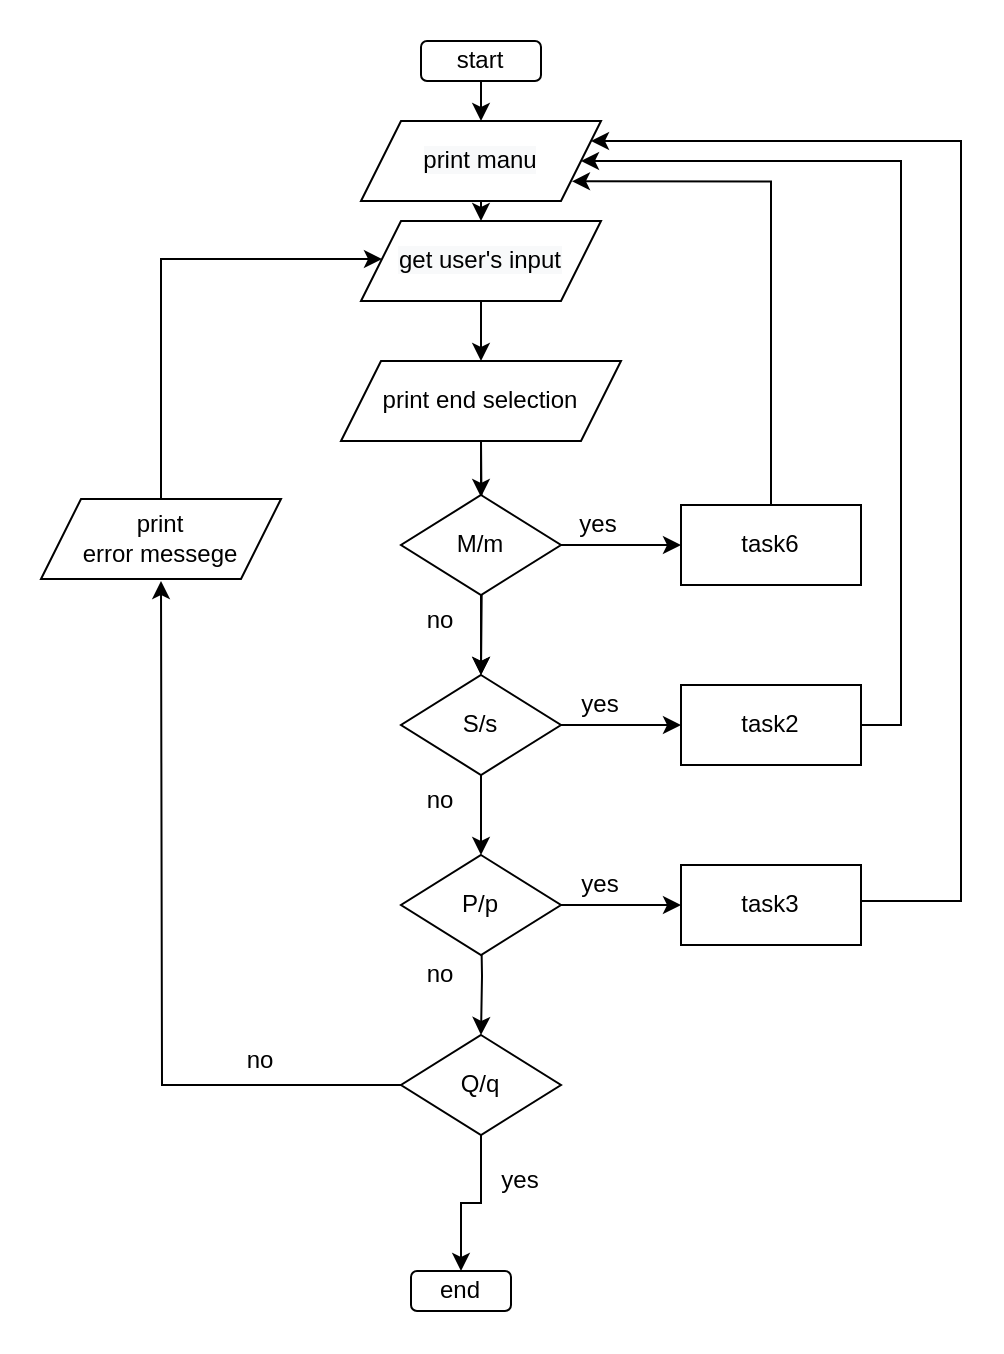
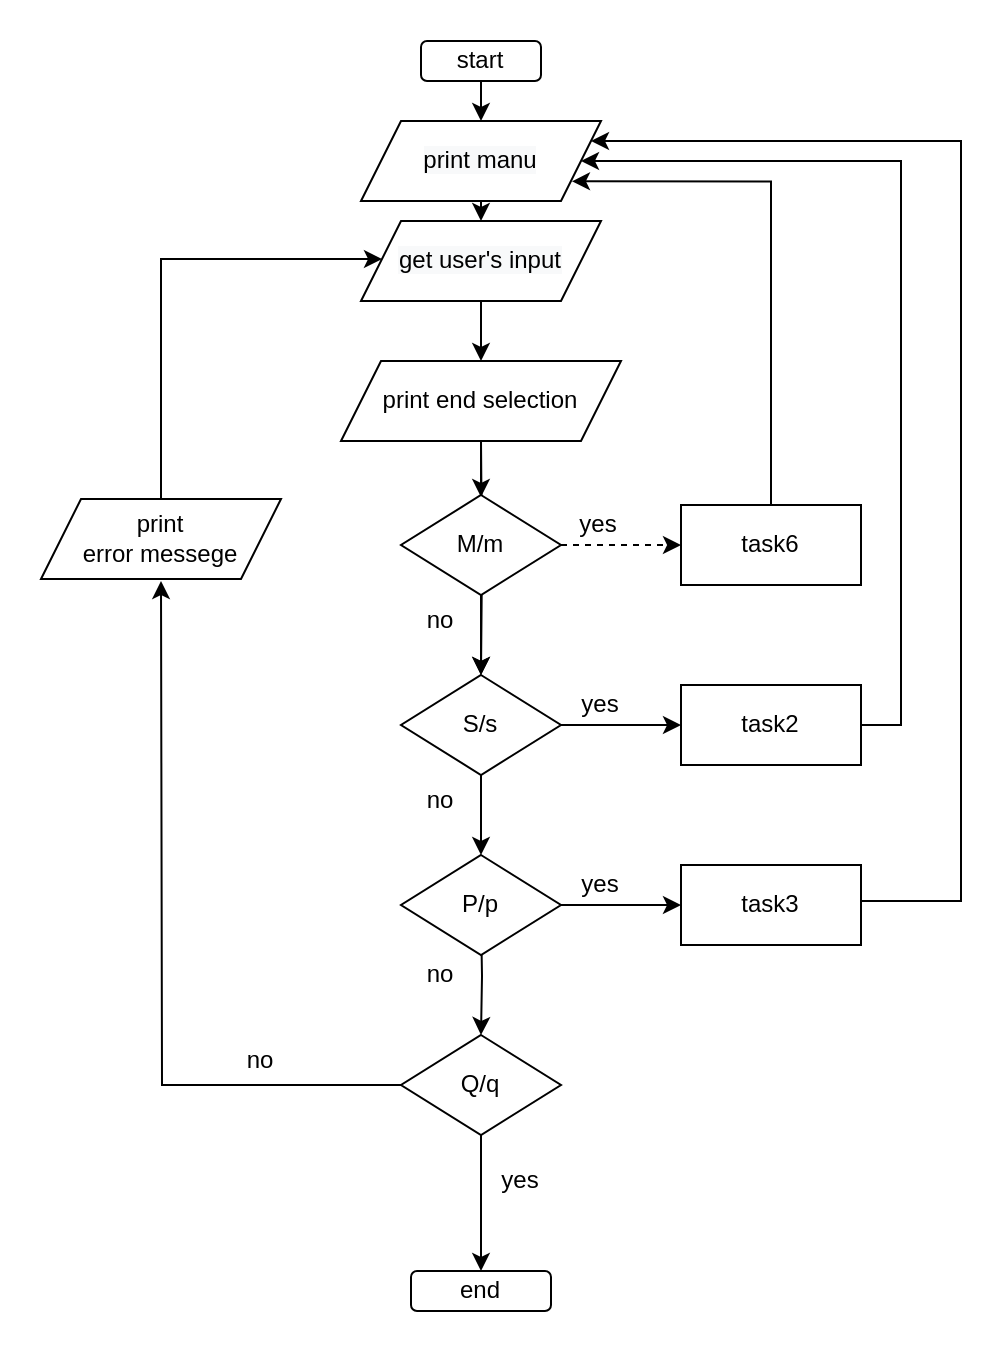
edge "M/m" -> "task6": style solid -> dashed
node "end": size 100x40 -> 140x40
